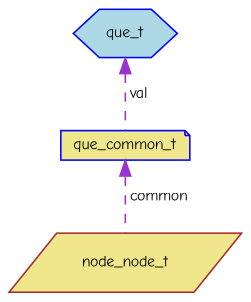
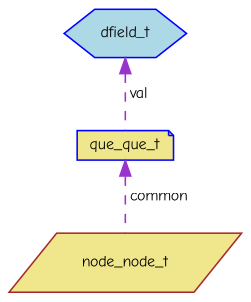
node "que_t": label "que_t" -> "dfield_t"
node "que_common_t": label "que_common_t" -> "que_que_t"
